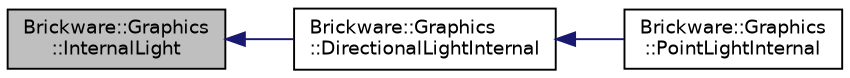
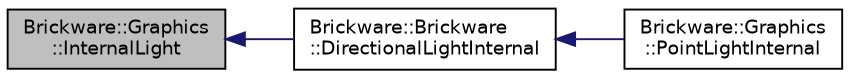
node "Brickware::Graphics ::DirectionalLightInternal": label "Brickware::Graphics ::DirectionalLightInternal" -> "Brickware::Brickware ::DirectionalLightInternal"
